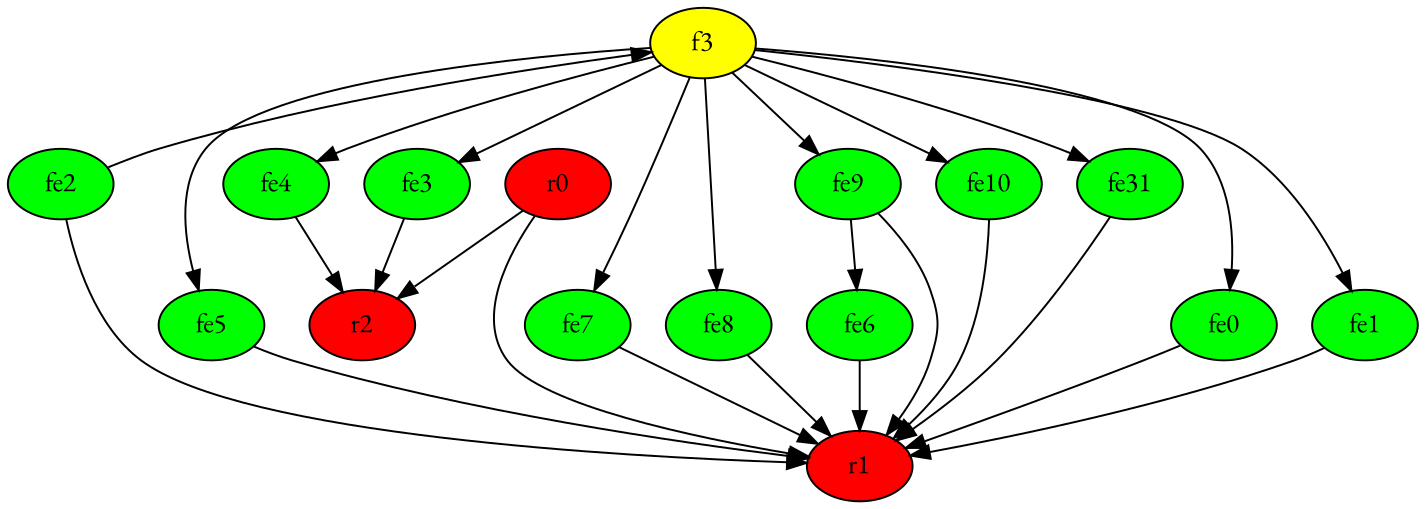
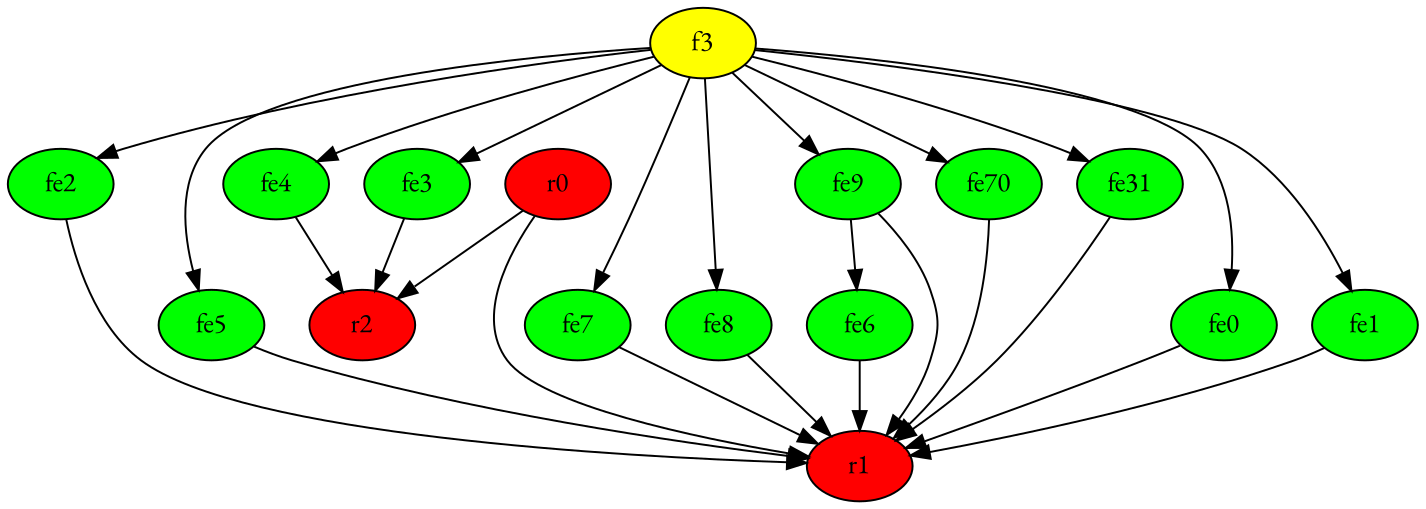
edge "fe2" -> "f3": reversed
node "fe10": label "fe10" -> "fe70"
